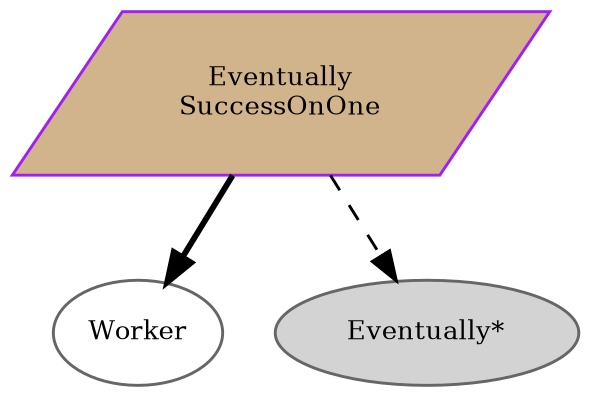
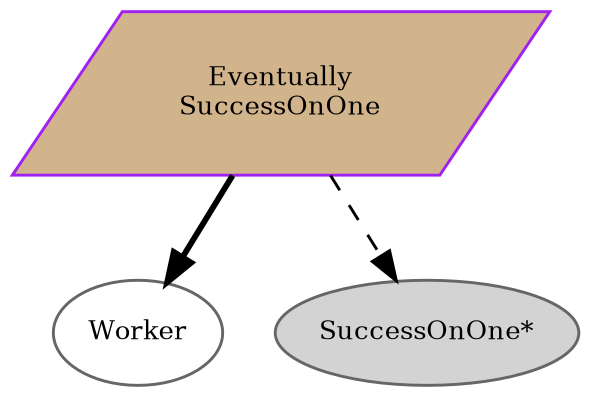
node "Eventually*": label "Eventually*" -> "SuccessOnOne*"
